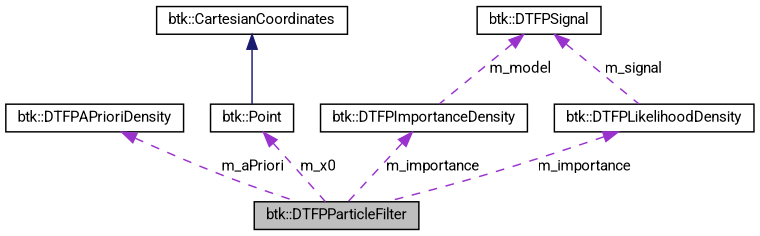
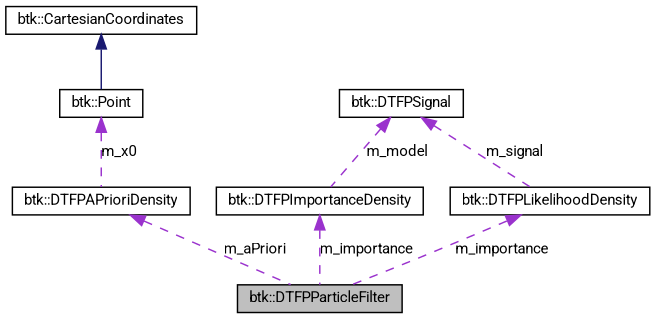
edge "btk::DTFPParticleFilter" -> "btk::Point": now "btk::DTFPAPrioriDensity" -> "btk::Point"
